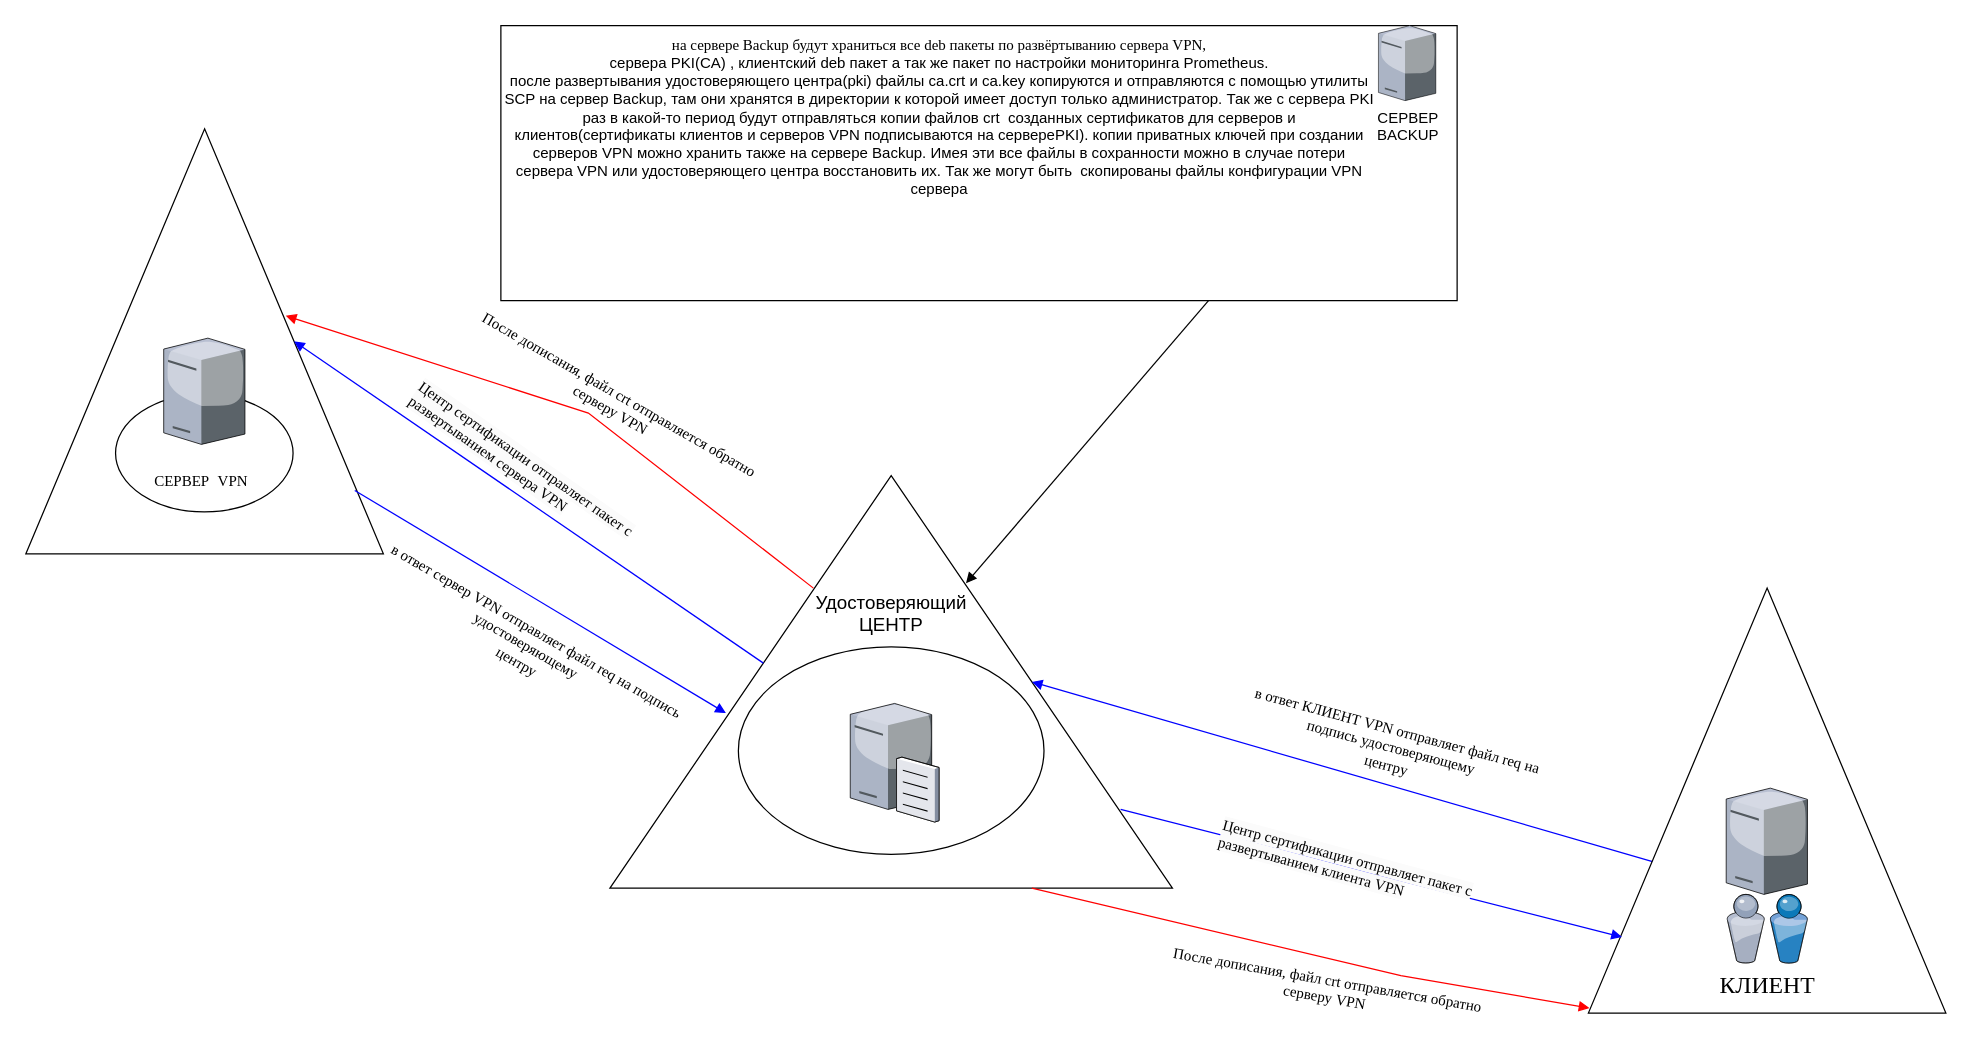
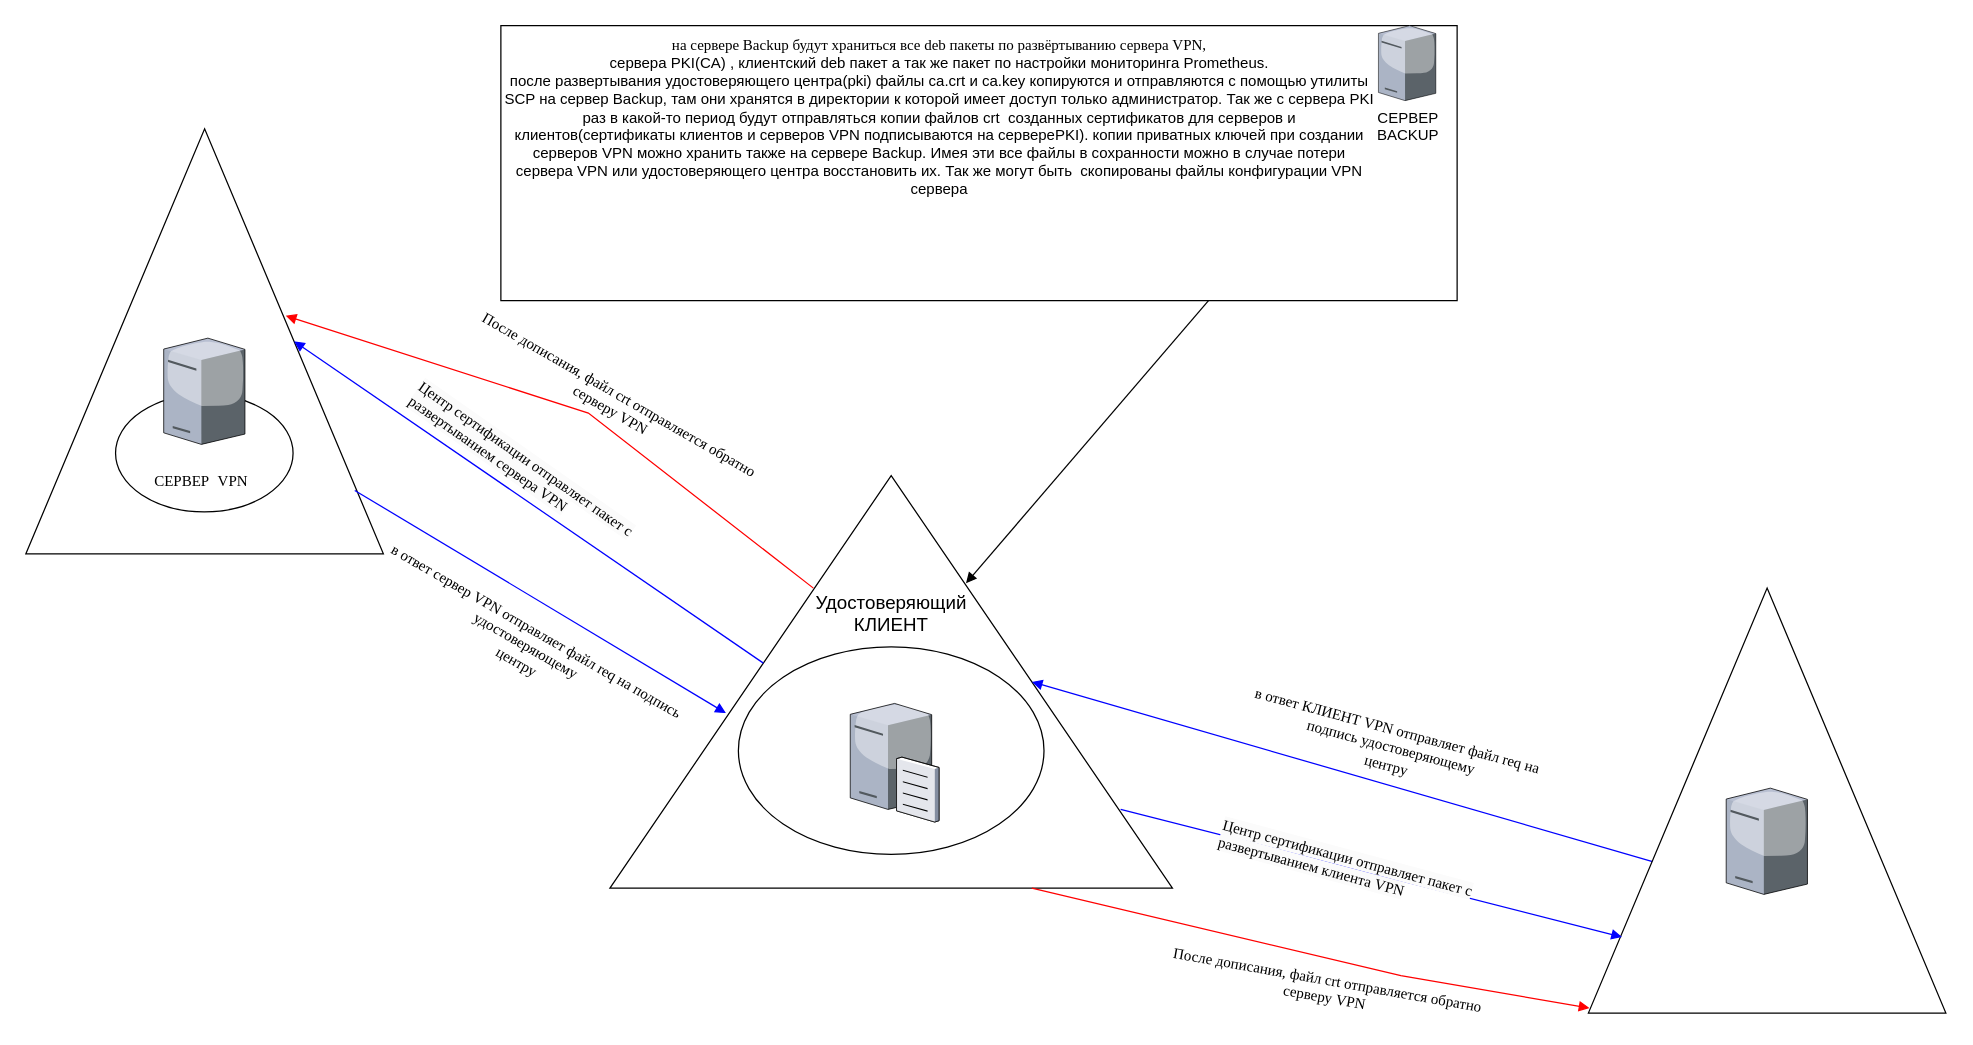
node "Удостоверяющий ЦЕНТР": label "Удостоверяющий ЦЕНТР" -> "Удостоверяющий КЛИЕНТ"
node "КЛИЕНТ": removed
